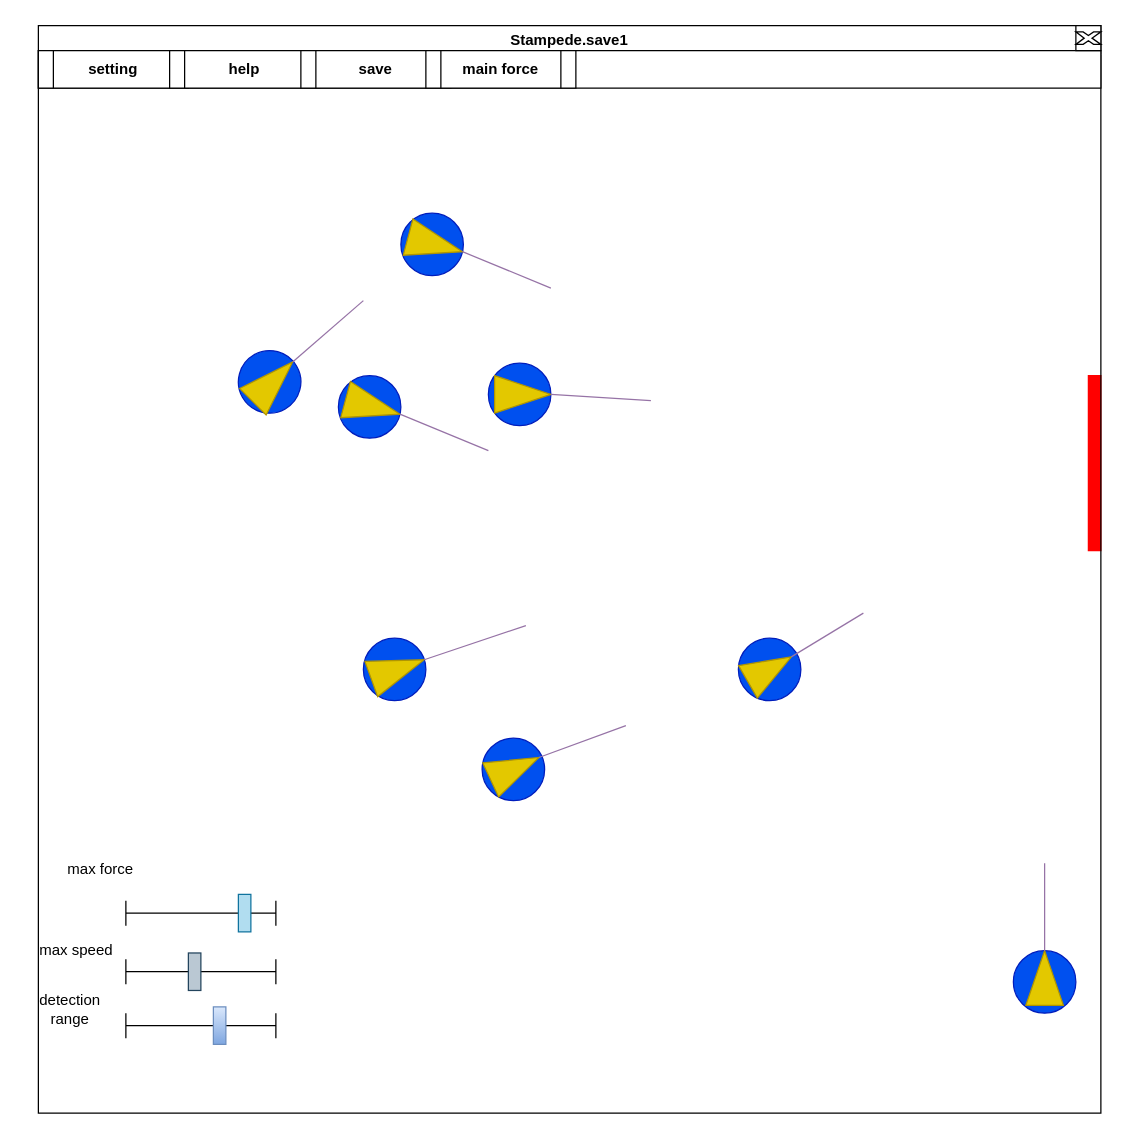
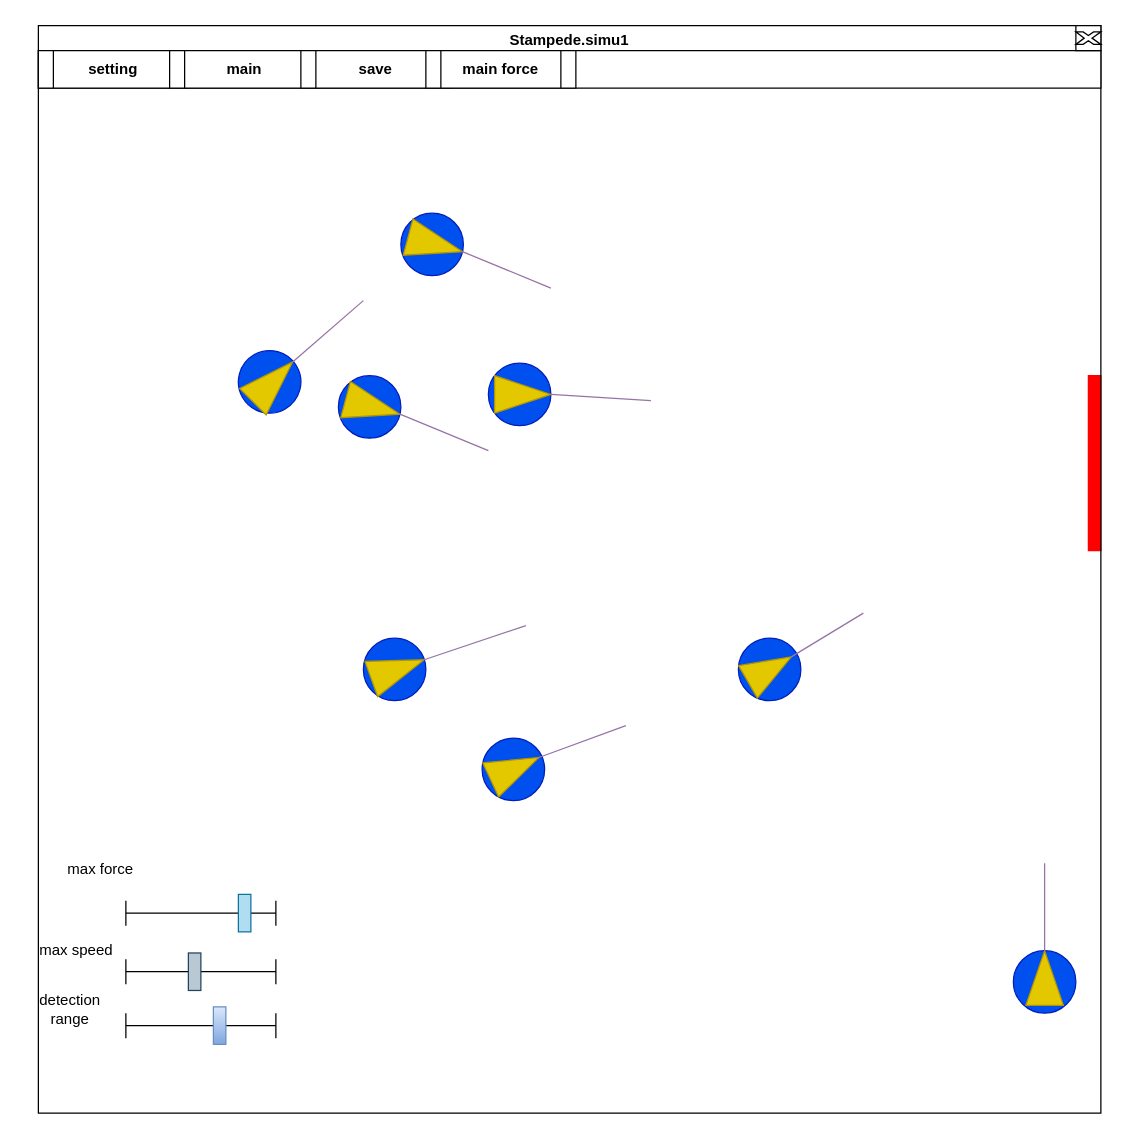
node "Stampede.save1": label "Stampede.save1" -> "Stampede.simu1"
node "help": label "help" -> "main"
